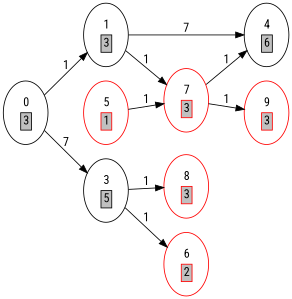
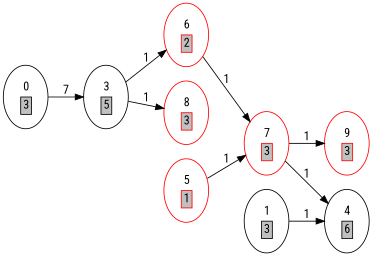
edge "1" -> "4": label "7" -> "1"
edge "1" -> "7": now "6" -> "7"
edge "0" -> "1": removed, label "1"
